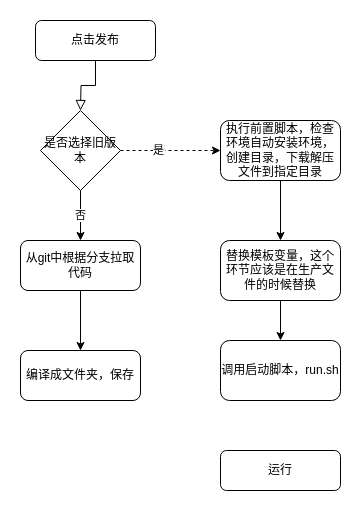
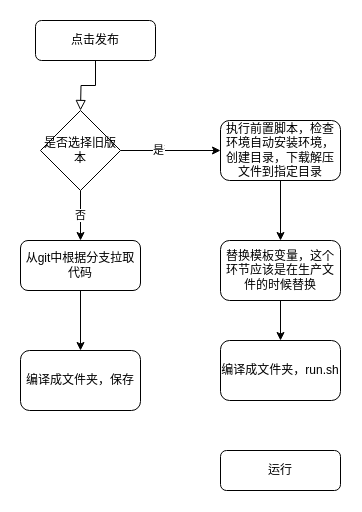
edge "是否选择旧版本" -> "执行前置脚本，检查环境自动安装环境，创建目录，下载解压文件到指定目录": style dashed -> solid
node "调用启动脚本，run.sh": label "调用启动脚本，run.sh" -> "编译成文件夹，run.sh"
node "编译成文件夹，保存": size 120x50 -> 120x60
